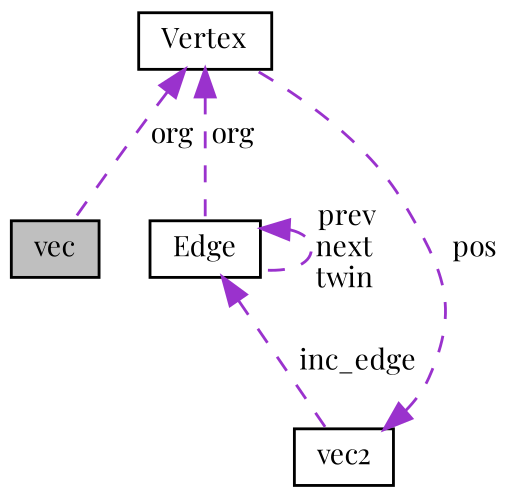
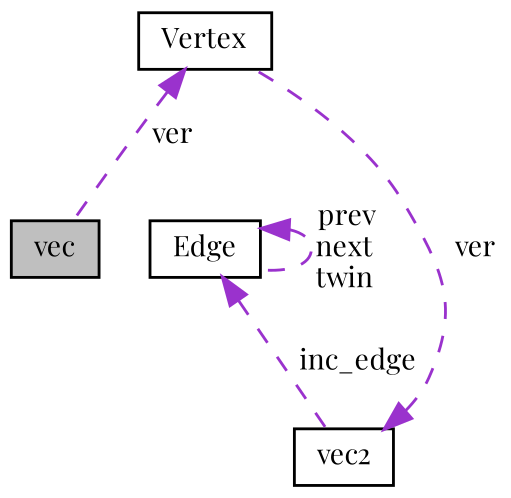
edge "vec" -> "Vertex": label " org" -> " ver"
edge "Edge" -> "Vertex": removed, label "org"
edge "Vertex" -> "vec2": label " pos" -> " ver"
